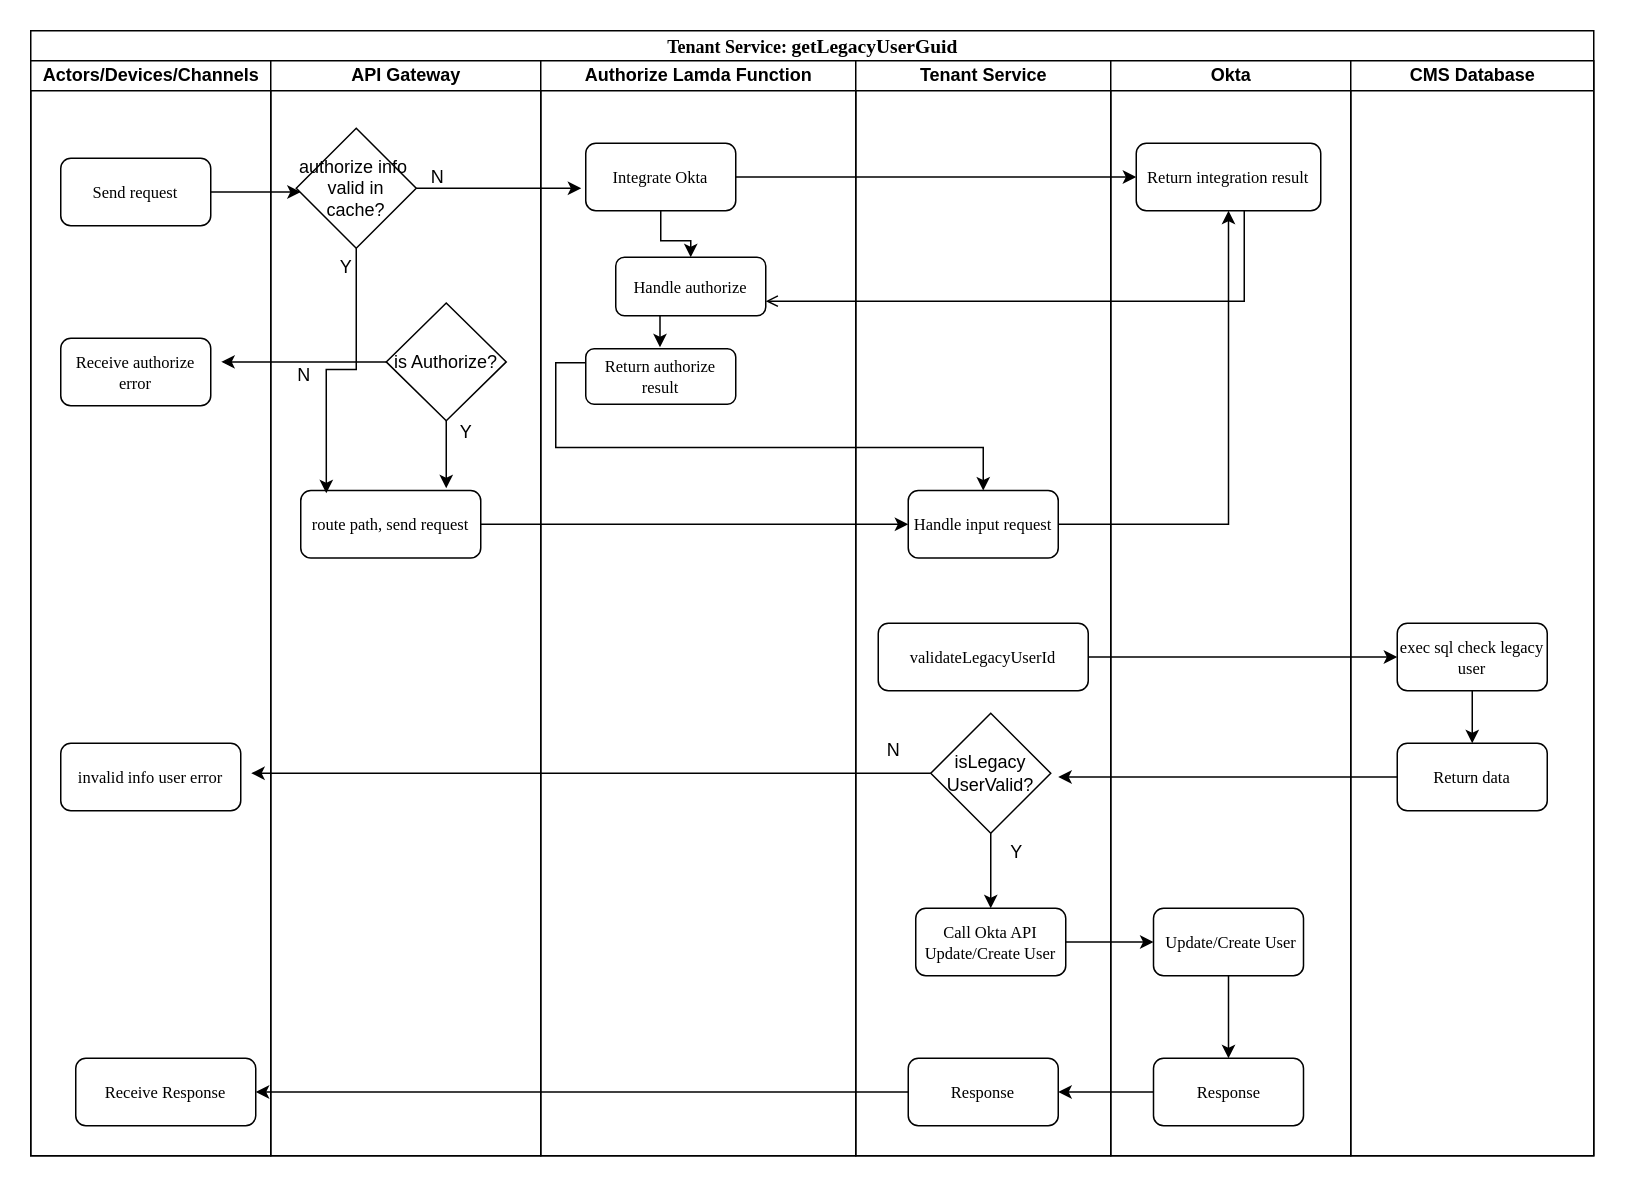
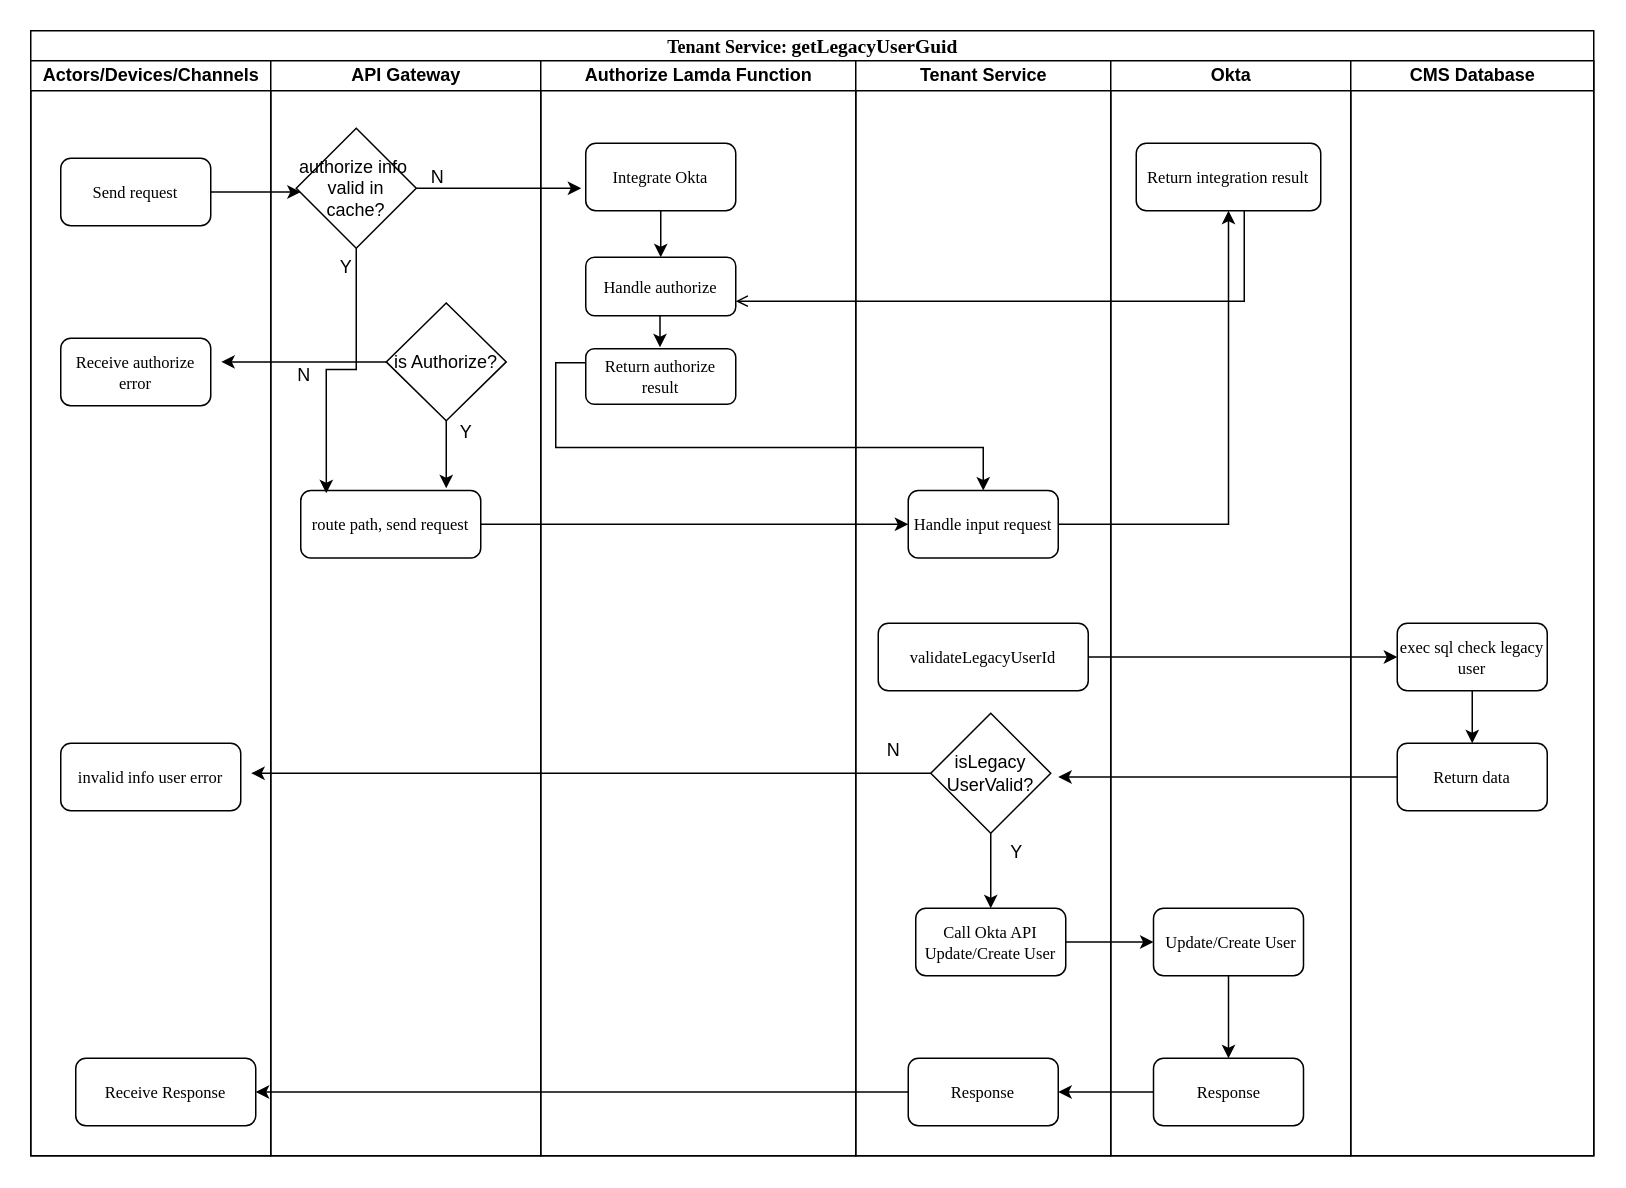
edge "Integrate Okta" -> "Return integration result": removed
node "Handle authorize": moved (691, 287) -> (661, 287)
